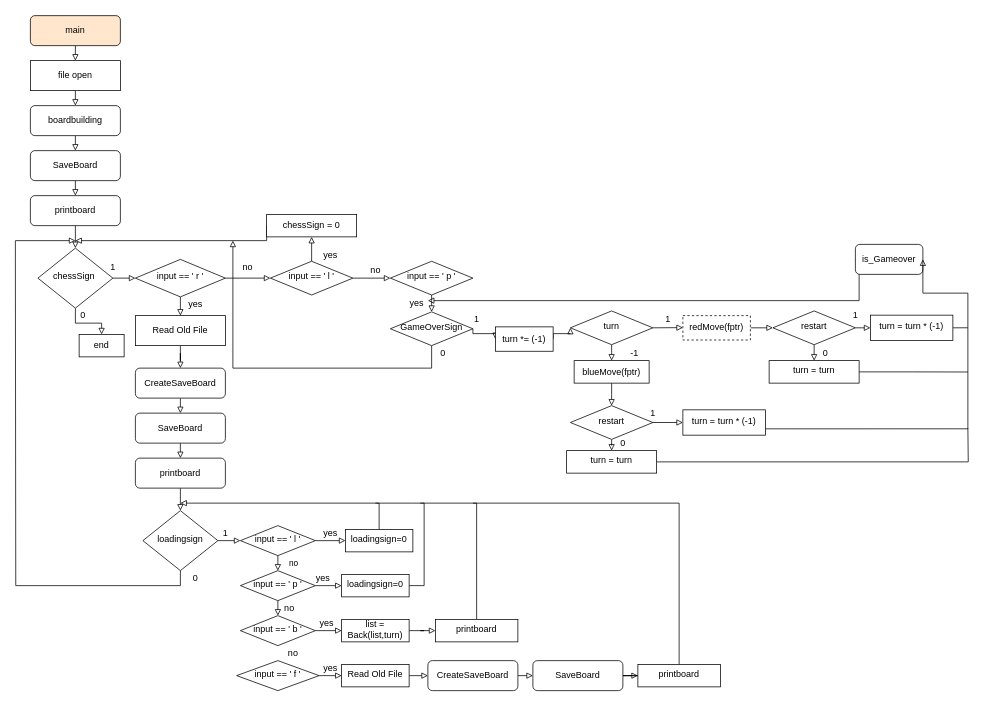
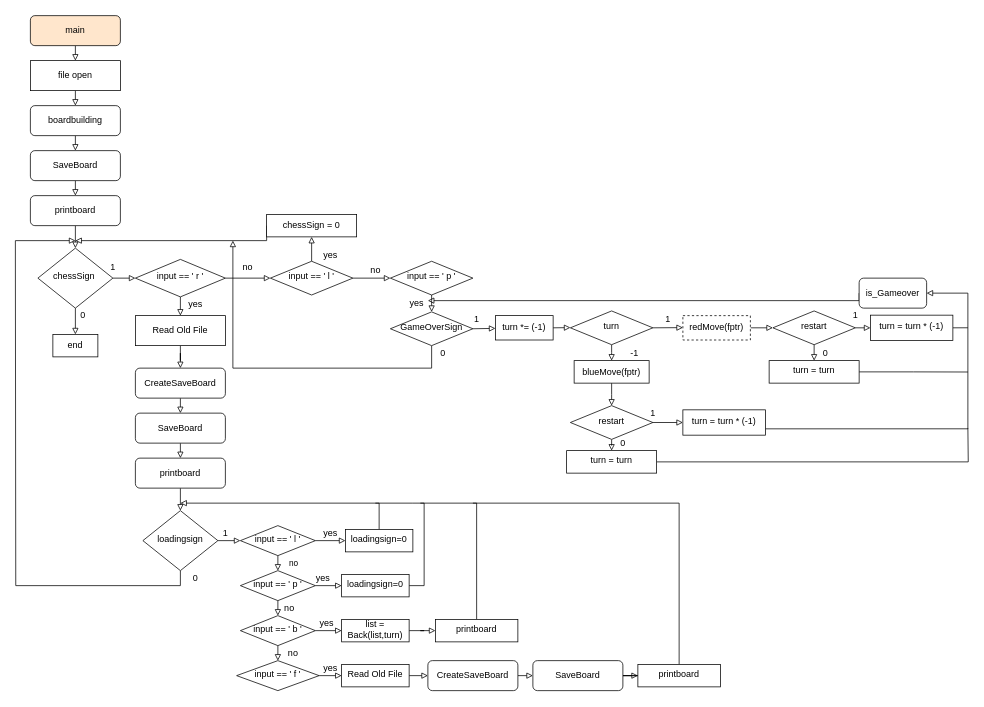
node "is_Gameover": moved (889, 259) -> (893, 293)
node "turn *= (-1)": moved (524, 339) -> (524, 328)
node "end": moved (102, 345) -> (75, 345)
edge "input == ' b '" -> "input == ' f '": added
